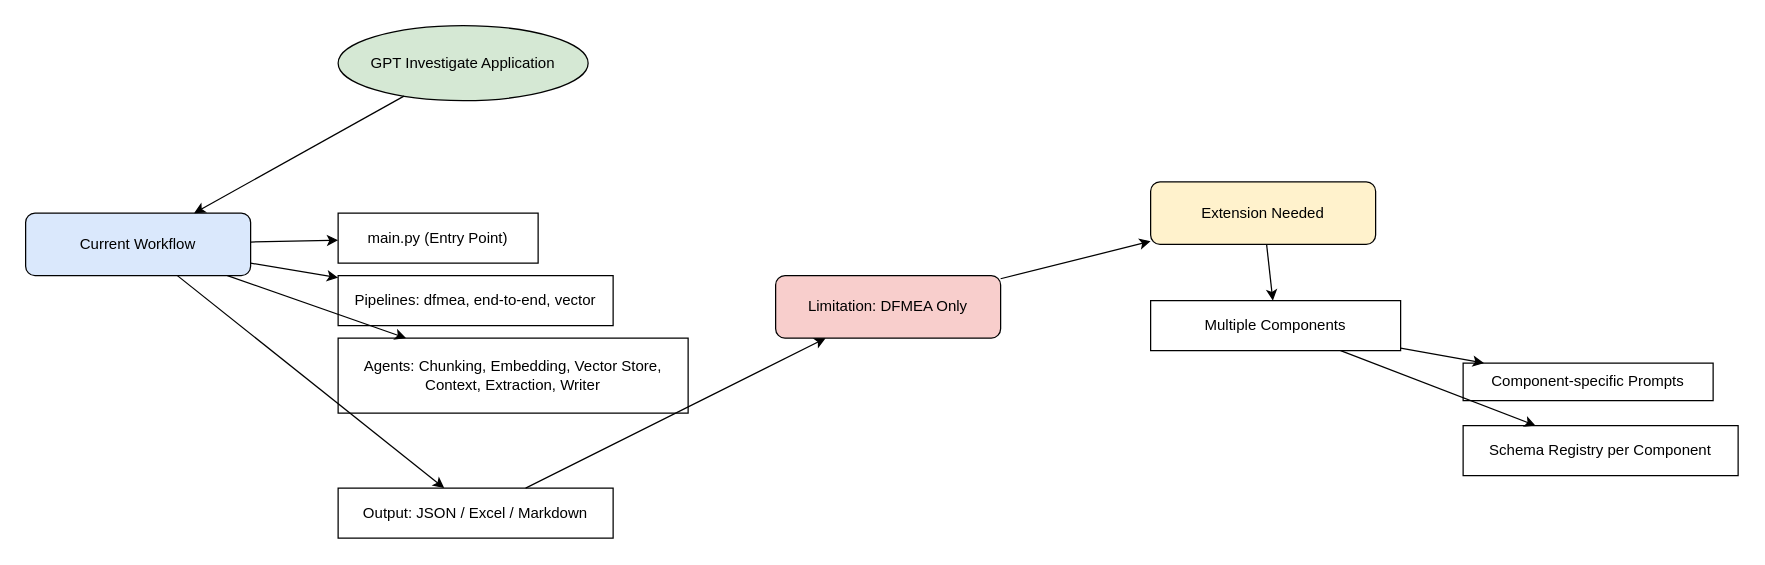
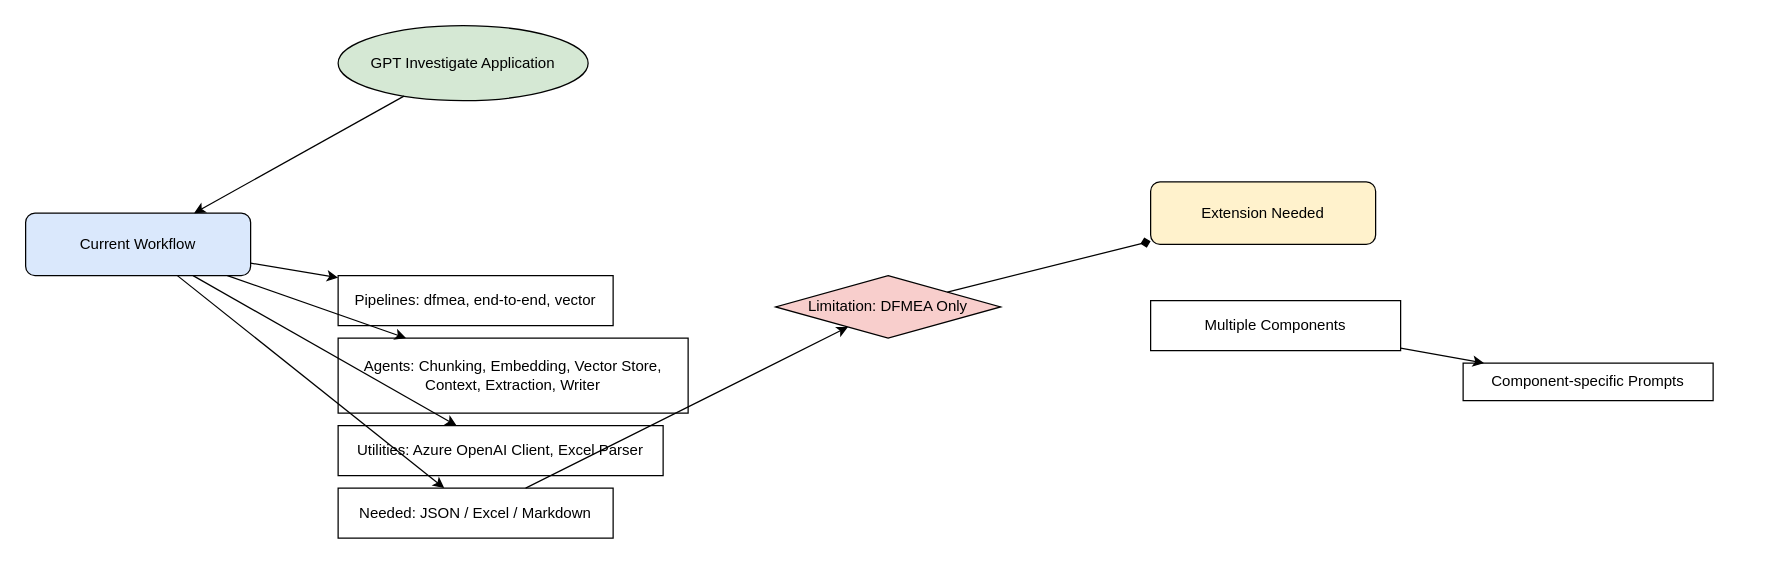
node "main.py (Entry Point)": removed
edge "Current Workflow" -> "main.py (Entry Point)": removed
edge "Limitation: DFMEA Only" -> "Extension Needed": arrowhead classic -> diamond
edge "Extension Needed" -> "Multiple Components": removed
node "Limitation: DFMEA Only": shape rounded rectangle -> diamond
edge "Current Workflow" -> "Utilities: Azure OpenAI Client, Excel Parser": added
edge "Multiple Components" -> "Schema Registry per Component": removed
node "Utilities: Azure OpenAI Client, Excel Parser": added
node "Schema Registry per Component": removed
node "Output: JSON / Excel / Markdown": label "Output: JSON / Excel / Markdown" -> "Needed: JSON / Excel / Markdown"
